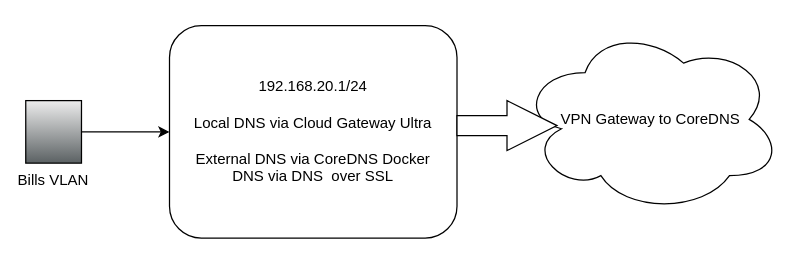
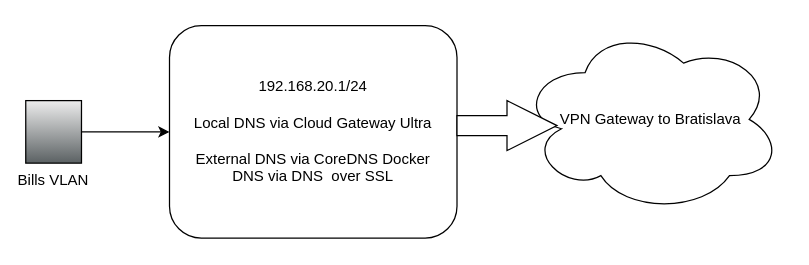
node "VPN Gateway to CoreDNS": label "VPN Gateway to CoreDNS" -> "VPN Gateway to Bratislava"
